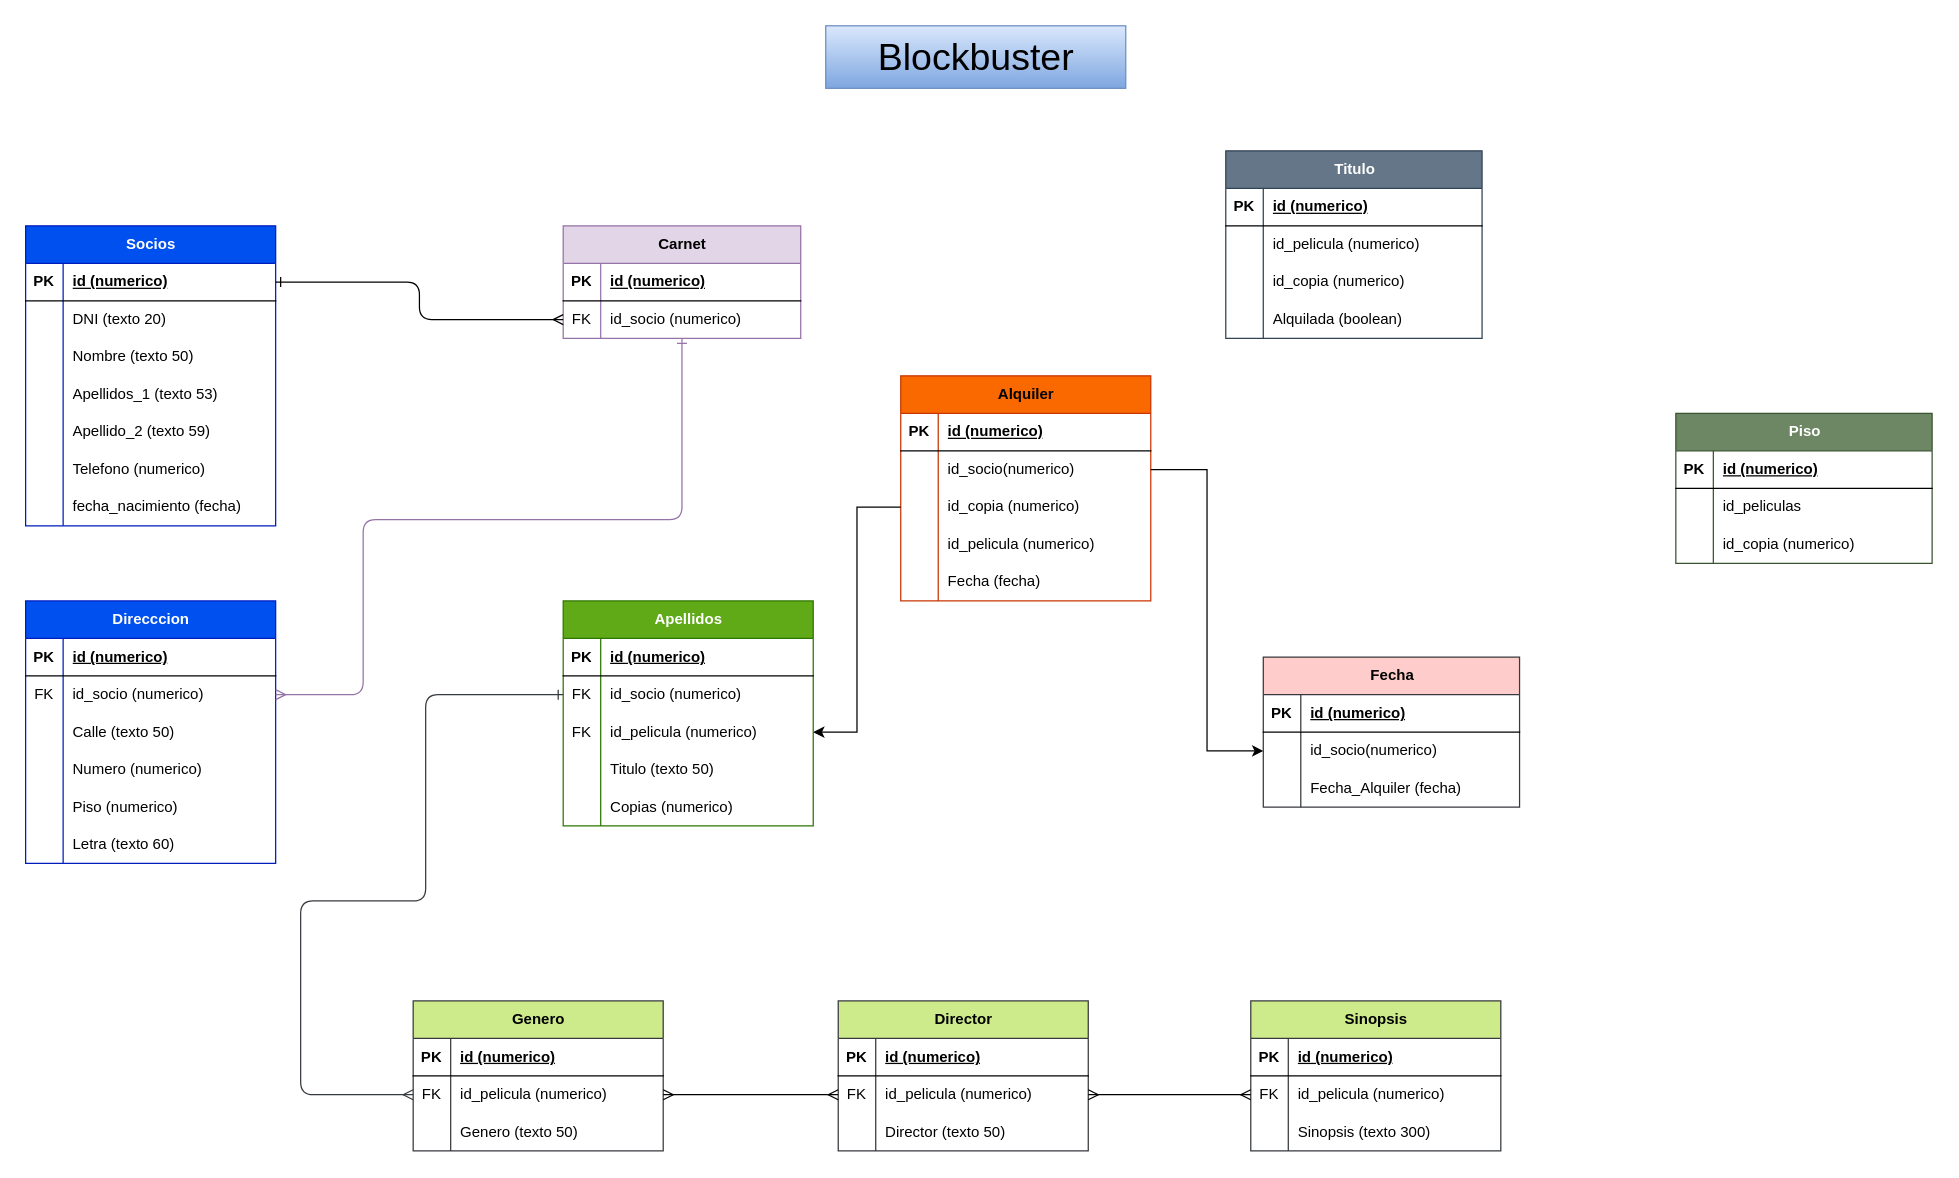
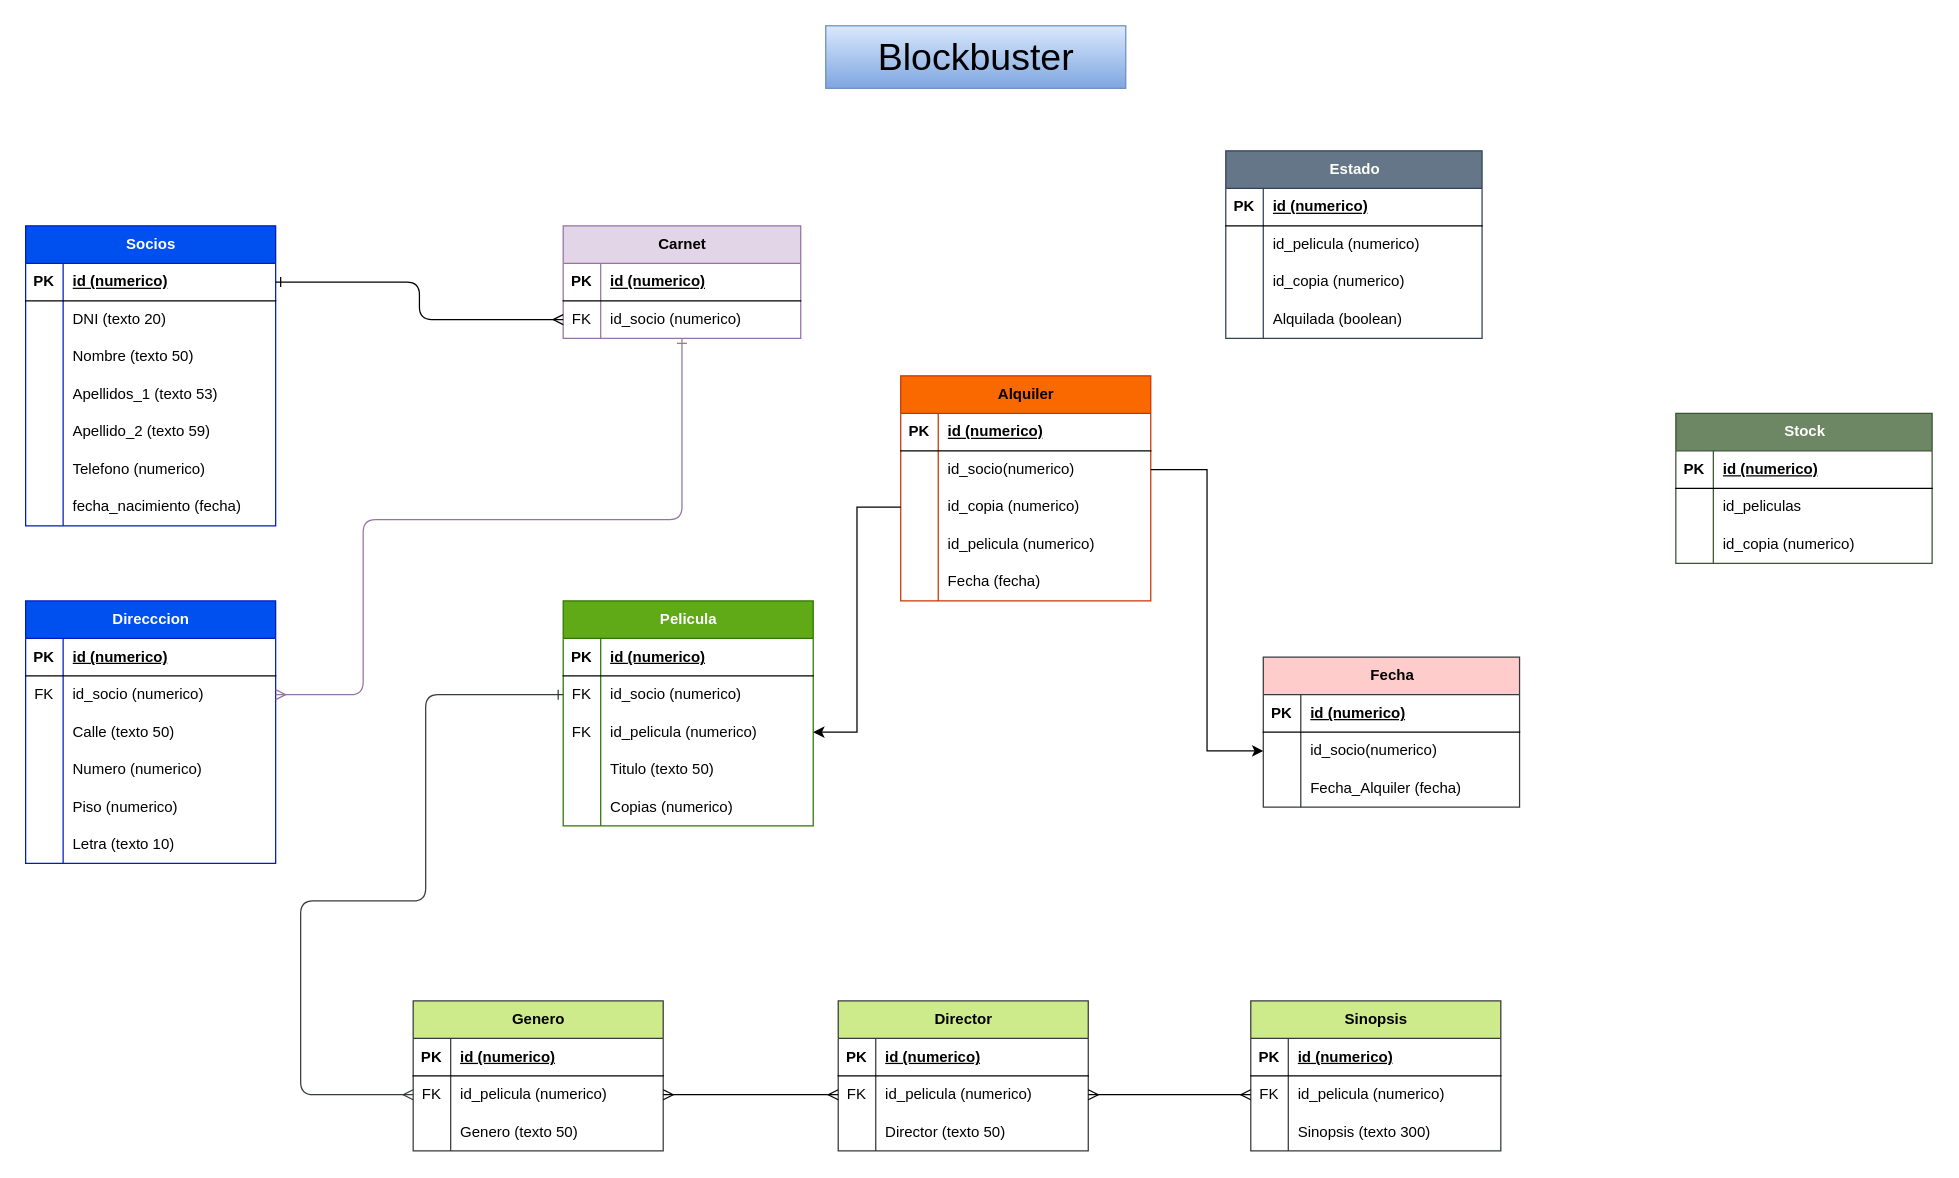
node "Titulo": label "Titulo" -> "Estado"
node "Piso": label "Piso" -> "Stock"
node "Apellidos": label "Apellidos" -> "Pelicula"
node "Letra (texto 60)": label "Letra (texto 60)" -> "Letra (texto 10)"
